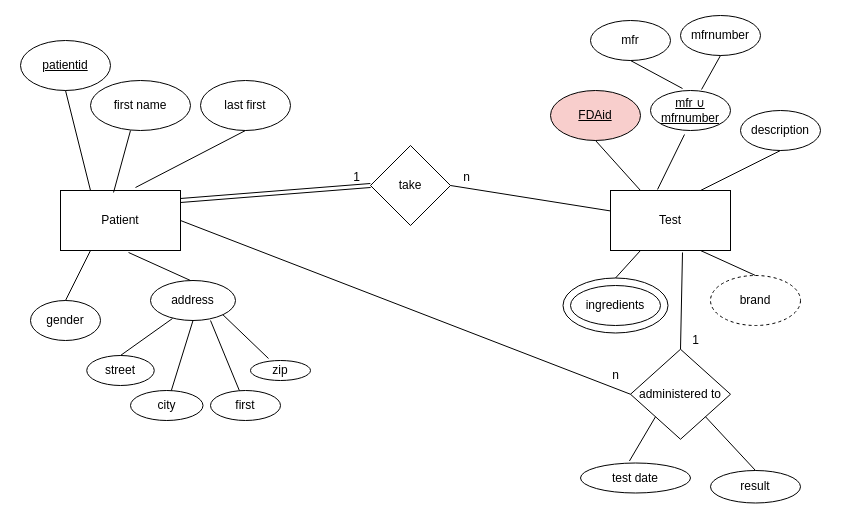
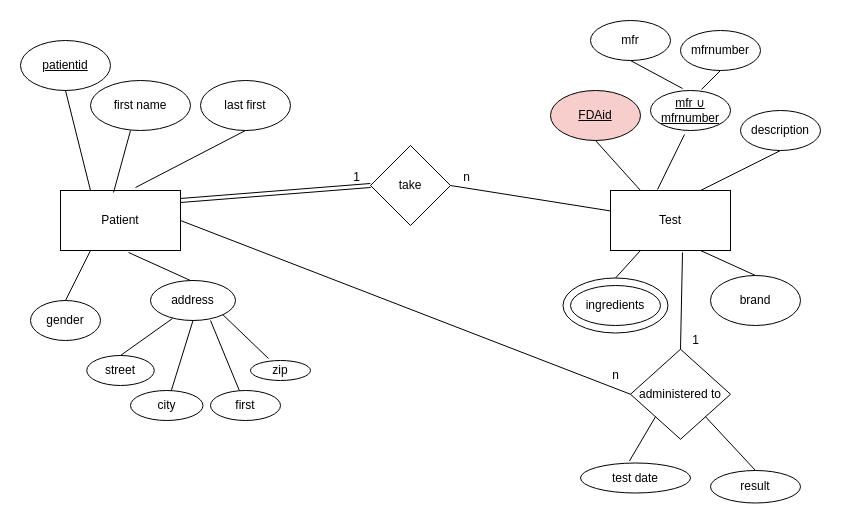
node "mfrnumber": moved (721, 36) -> (721, 51)
node "brand": style dashed -> solid
